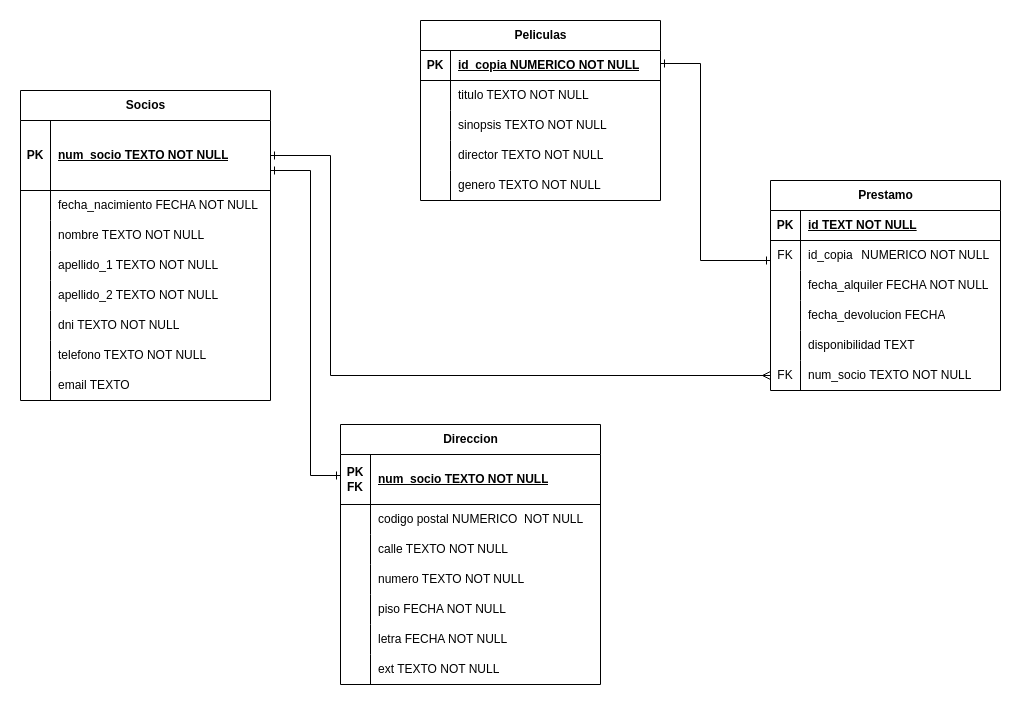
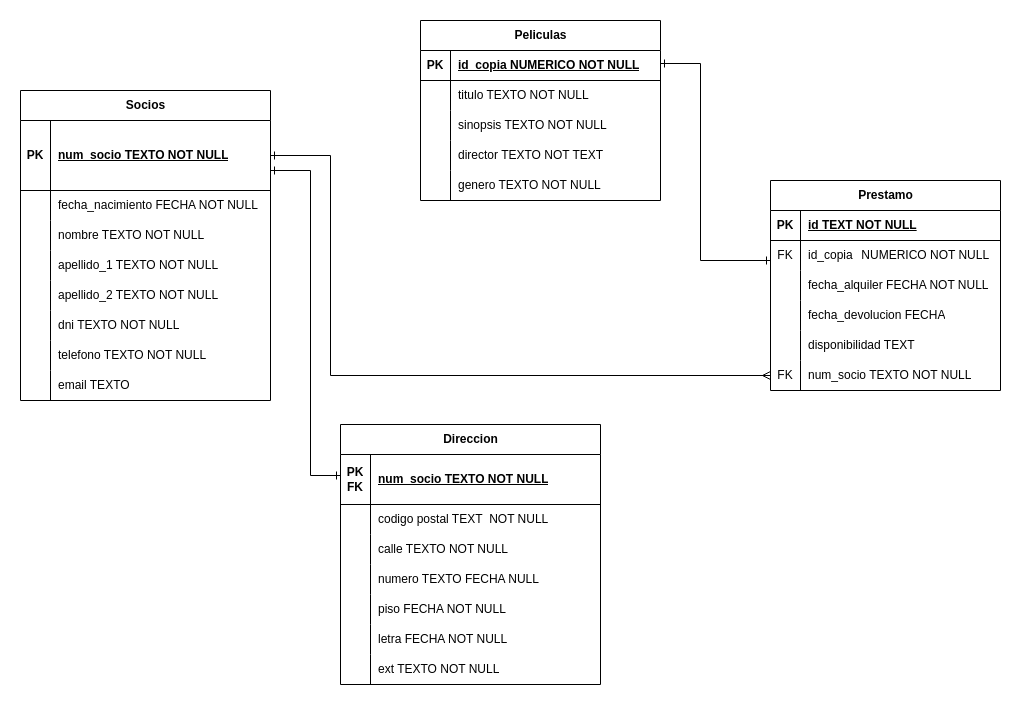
node "director TEXTO NOT NULL": label "director TEXTO NOT NULL" -> "director TEXTO NOT TEXT"
node "codigo postal NUMERICO NOT NULL": label "codigo postal NUMERICO NOT NULL" -> "codigo postal TEXT NOT NULL"
node "numero TEXTO NOT NULL": label "numero TEXTO NOT NULL" -> "numero TEXTO FECHA NULL"
